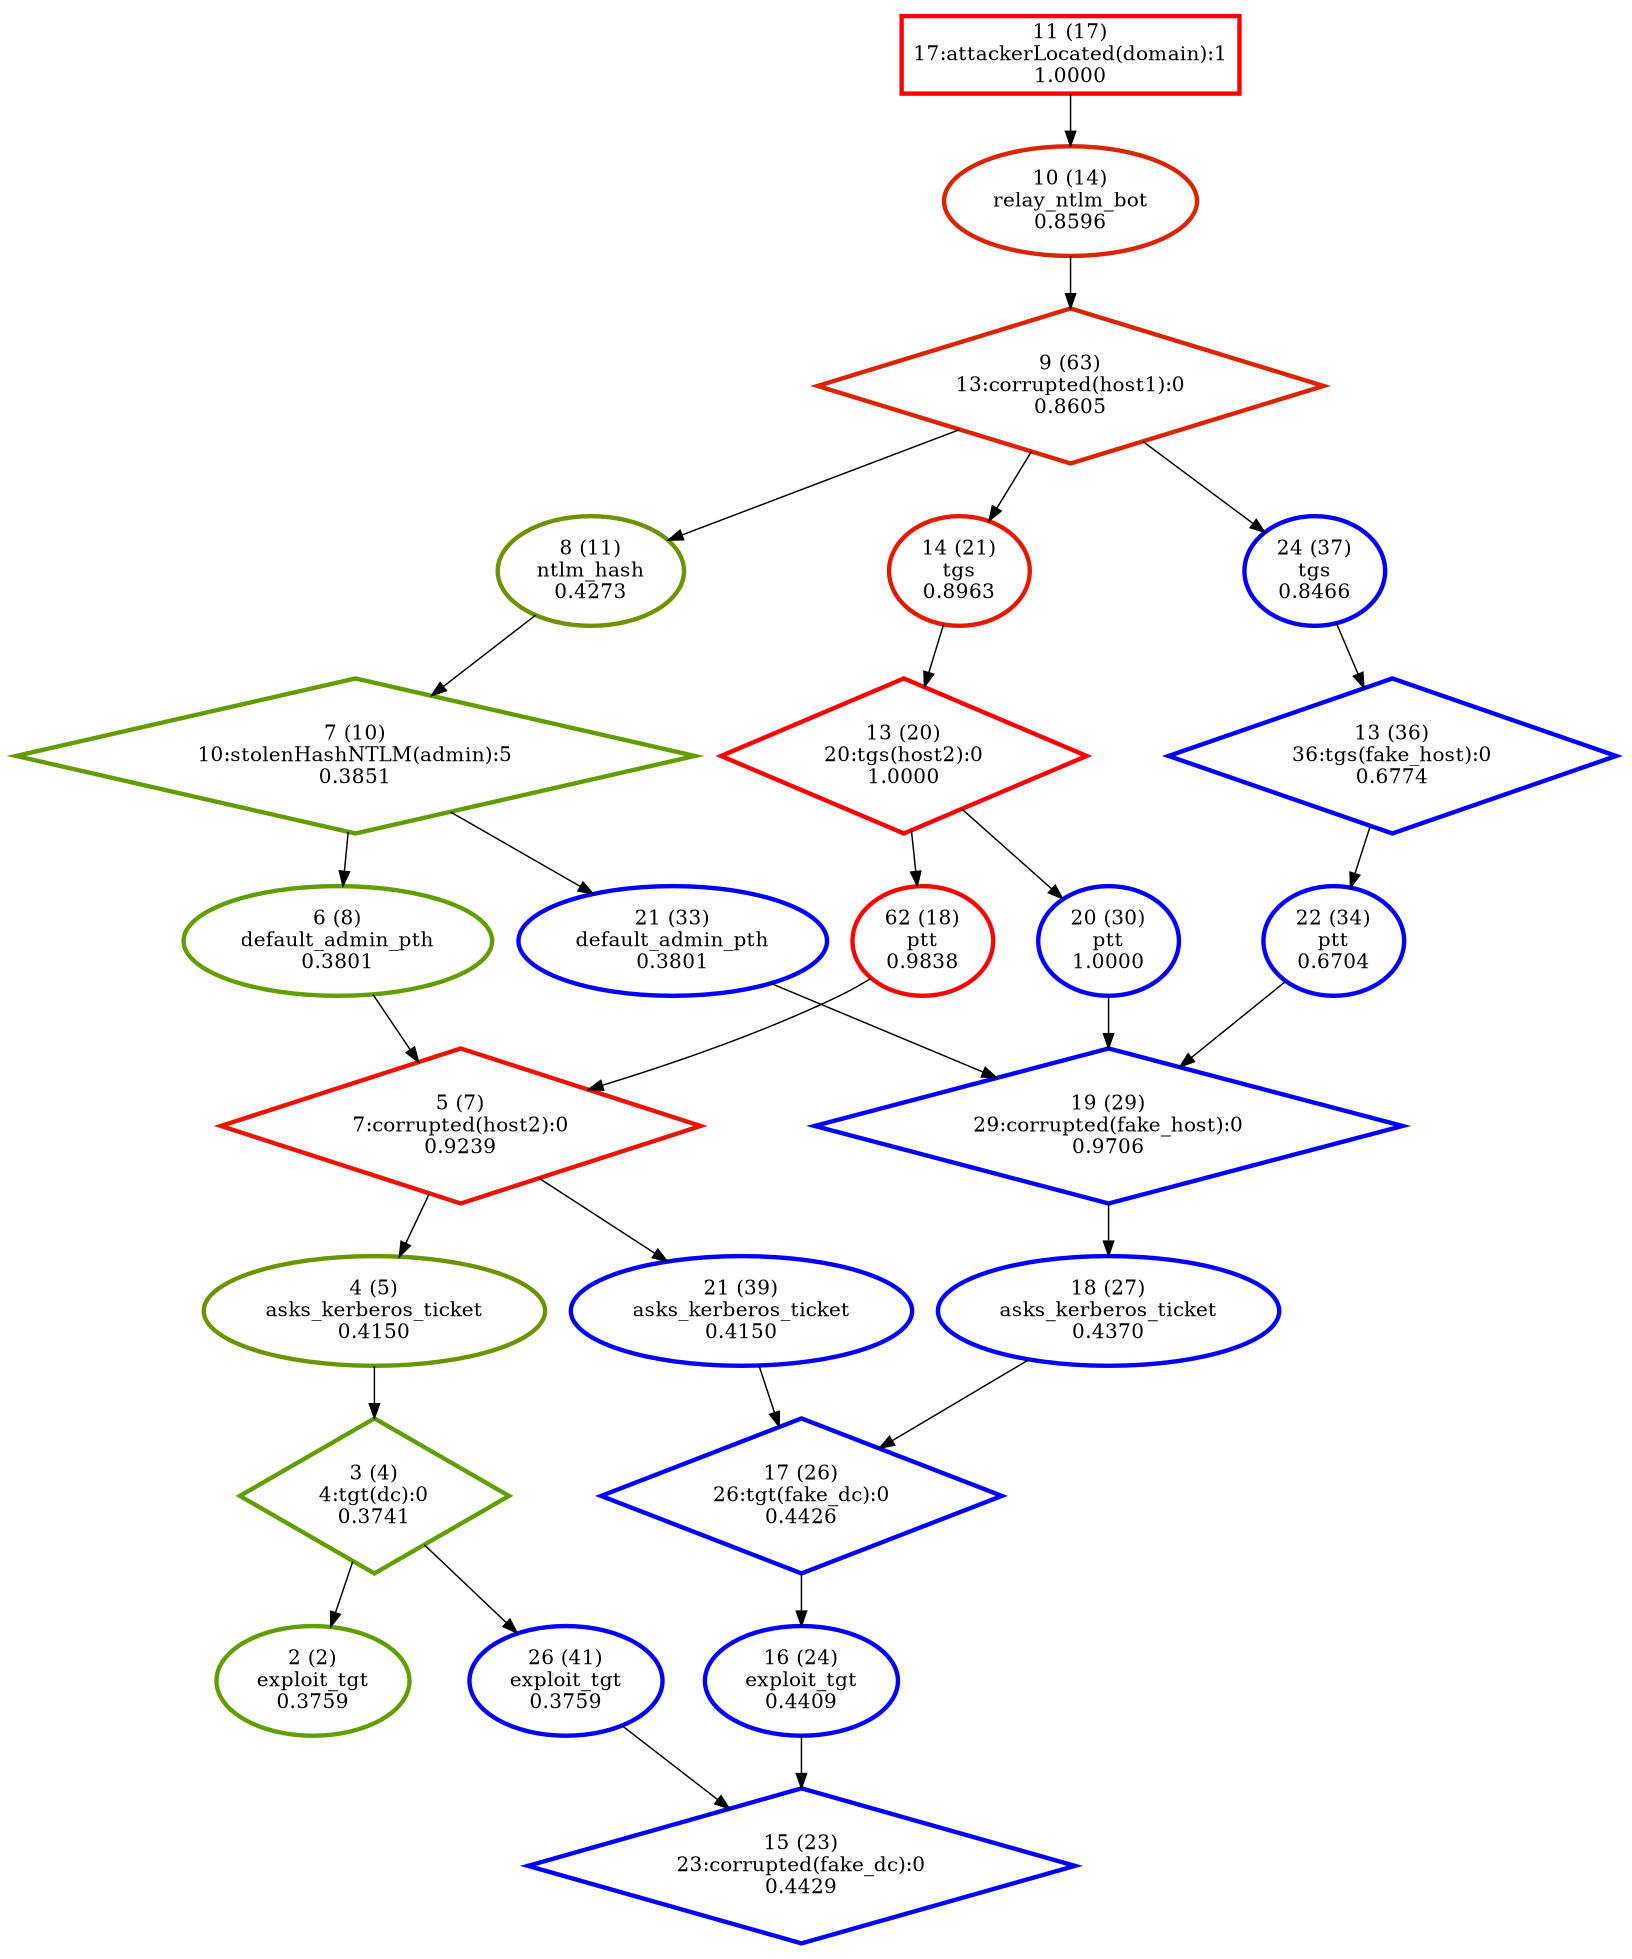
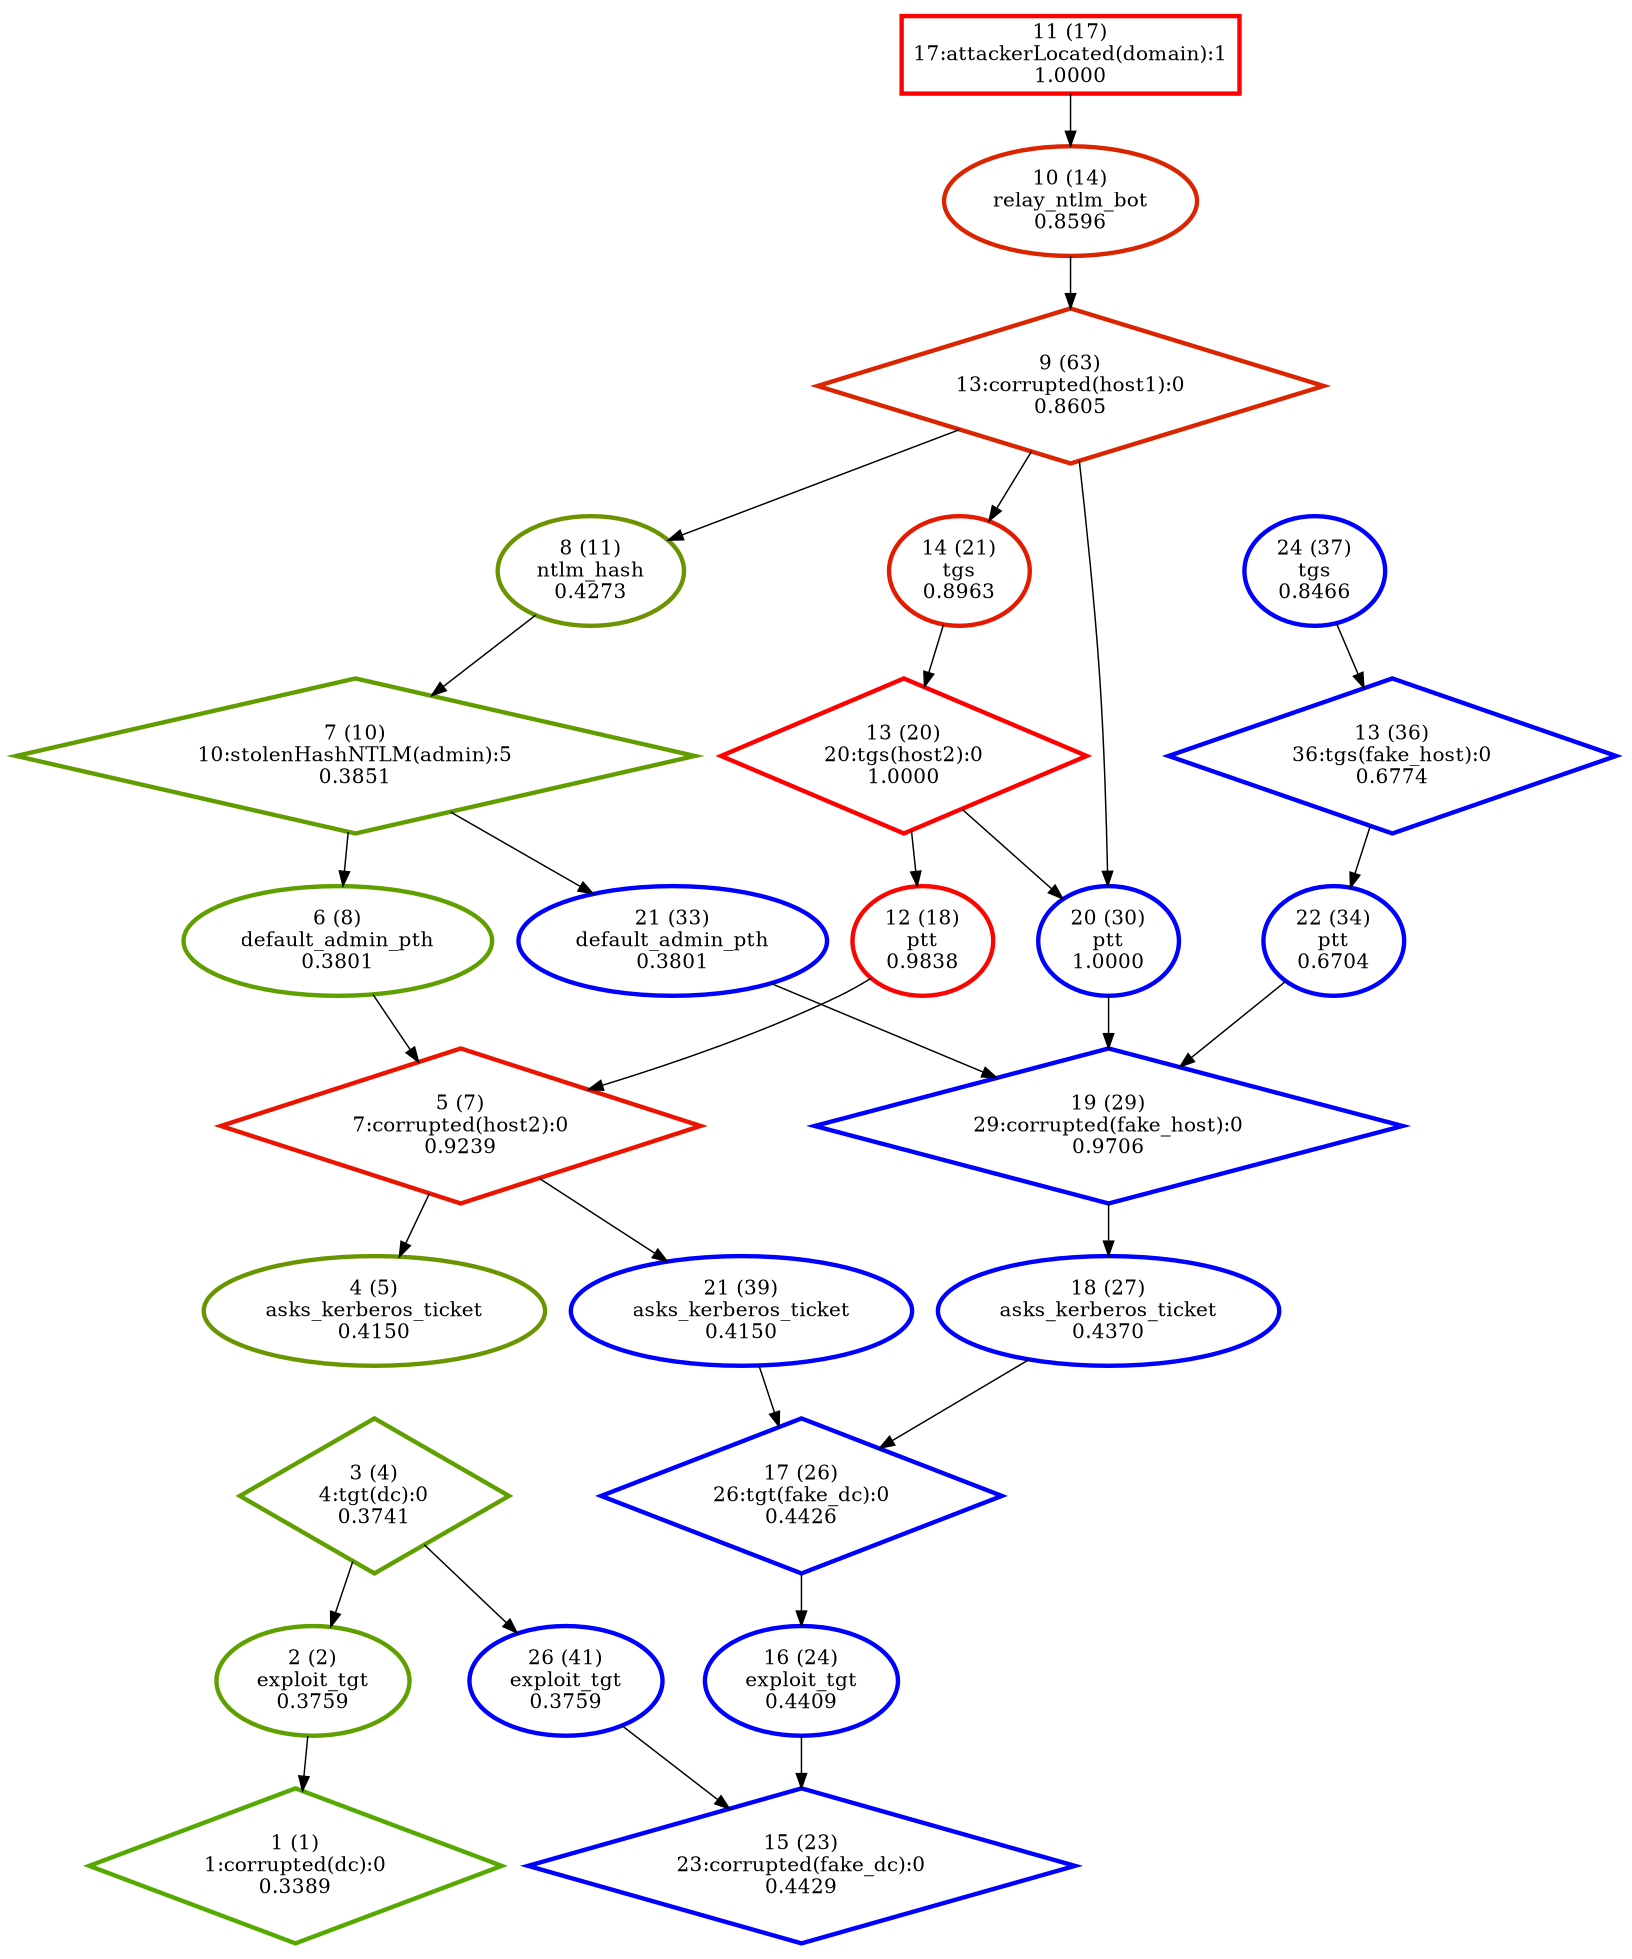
edge "9 (63) 13:corrupted(host1):0 0.8605" -> "24 (37) tgs 0.8466": now "9 (63) 13:corrupted(host1):0 0.8605" -> "20 (30) ptt 1.0000"
node "62 (18) ptt 0.9838": label "62 (18) ptt 0.9838" -> "12 (18) ptt 0.9838"
edge "4 (5) asks_kerberos_ticket 0.4150" -> "3 (4) 4:tgt(dc):0 0.3741": removed
node "1 (1) 1:corrupted(dc):0 0.3389": added
